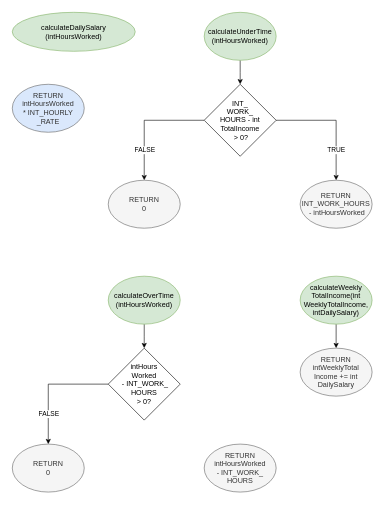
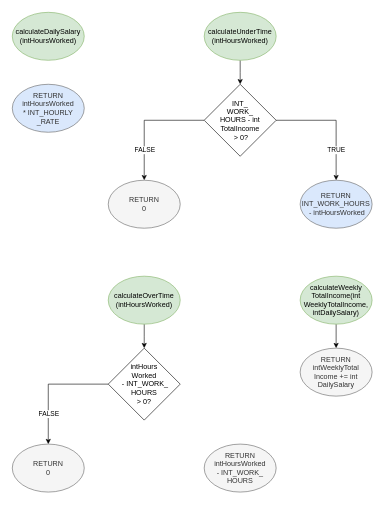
node "calculateDailySalary (intHoursWorked)": size 123x39 -> 72x48
node "RETURN INT_WORK_HOURS - intHoursWorked": fillcolor #f5f5f5 -> #dae8fc
